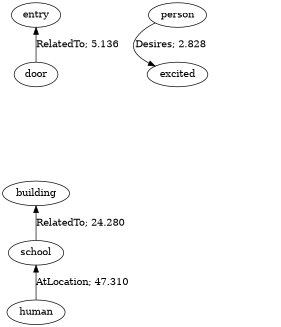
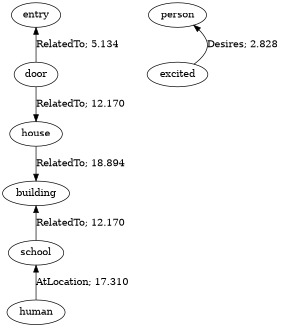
edge "person" -> "excited": reversed
edge "door" -> "entry": label "RelatedTo; 5.136" -> "RelatedTo; 5.134"
node "house": added
edge "school" -> "building": label "RelatedTo; 24.280" -> "RelatedTo; 12.170"
edge "human" -> "school": label "AtLocation; 47.310" -> "AtLocation; 17.310"
